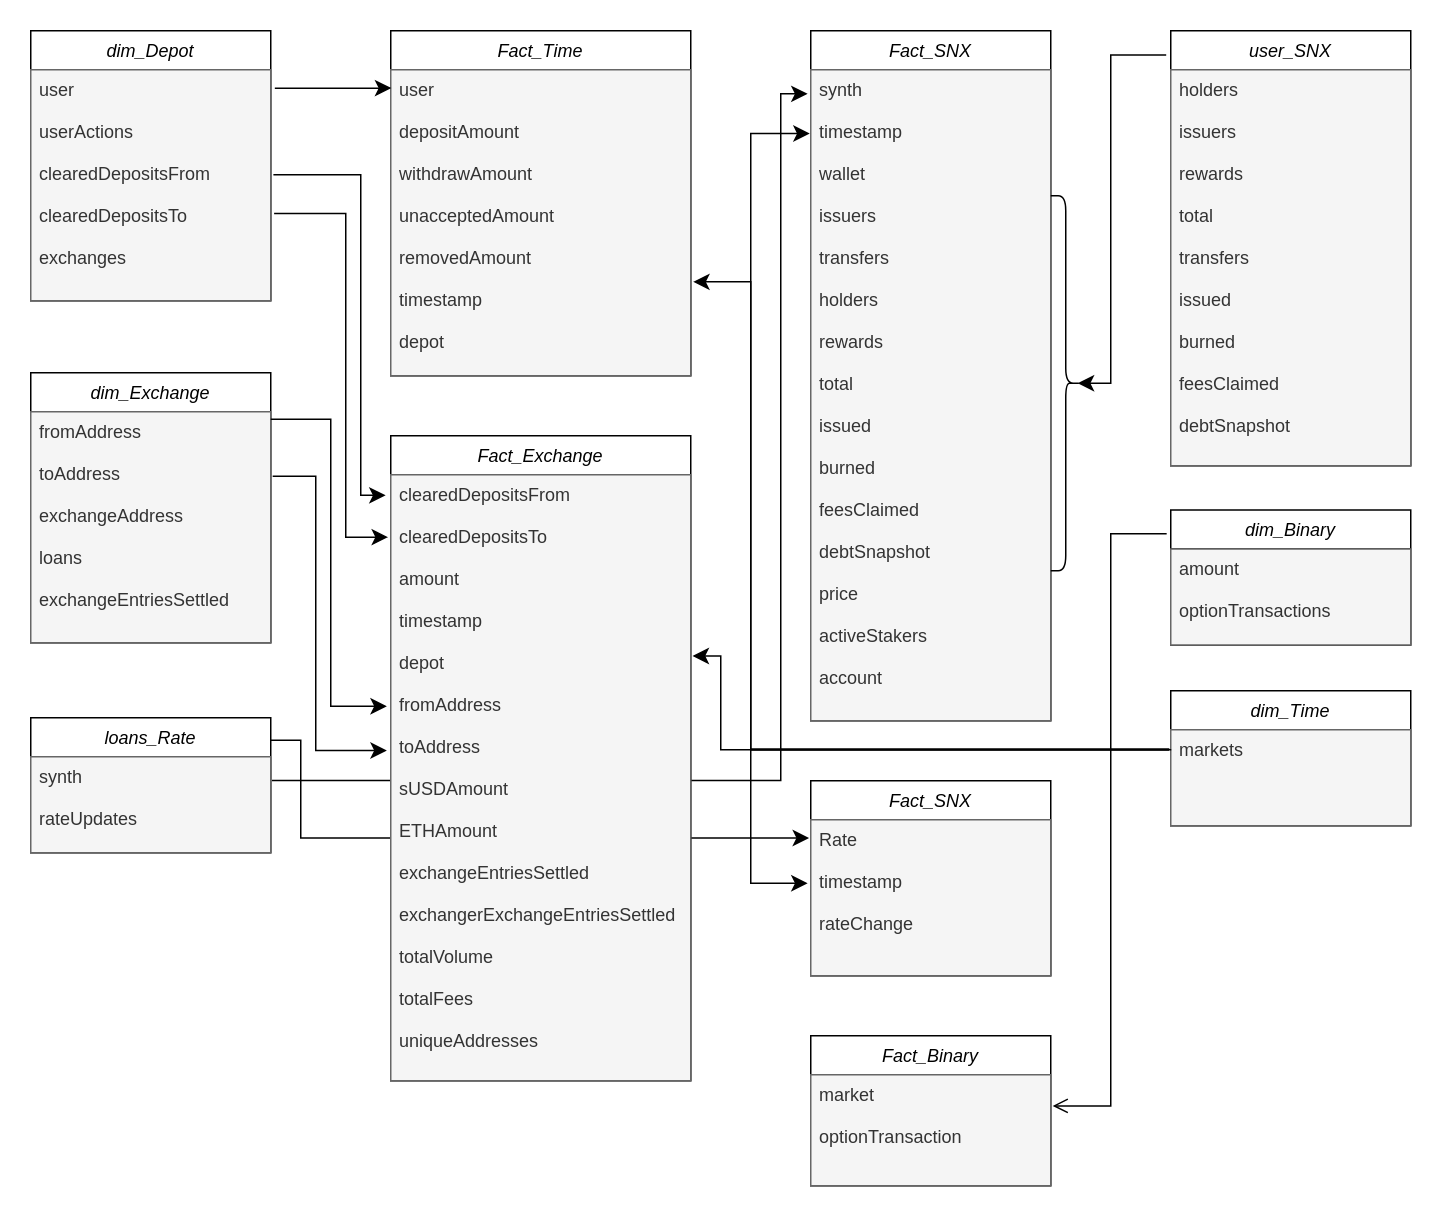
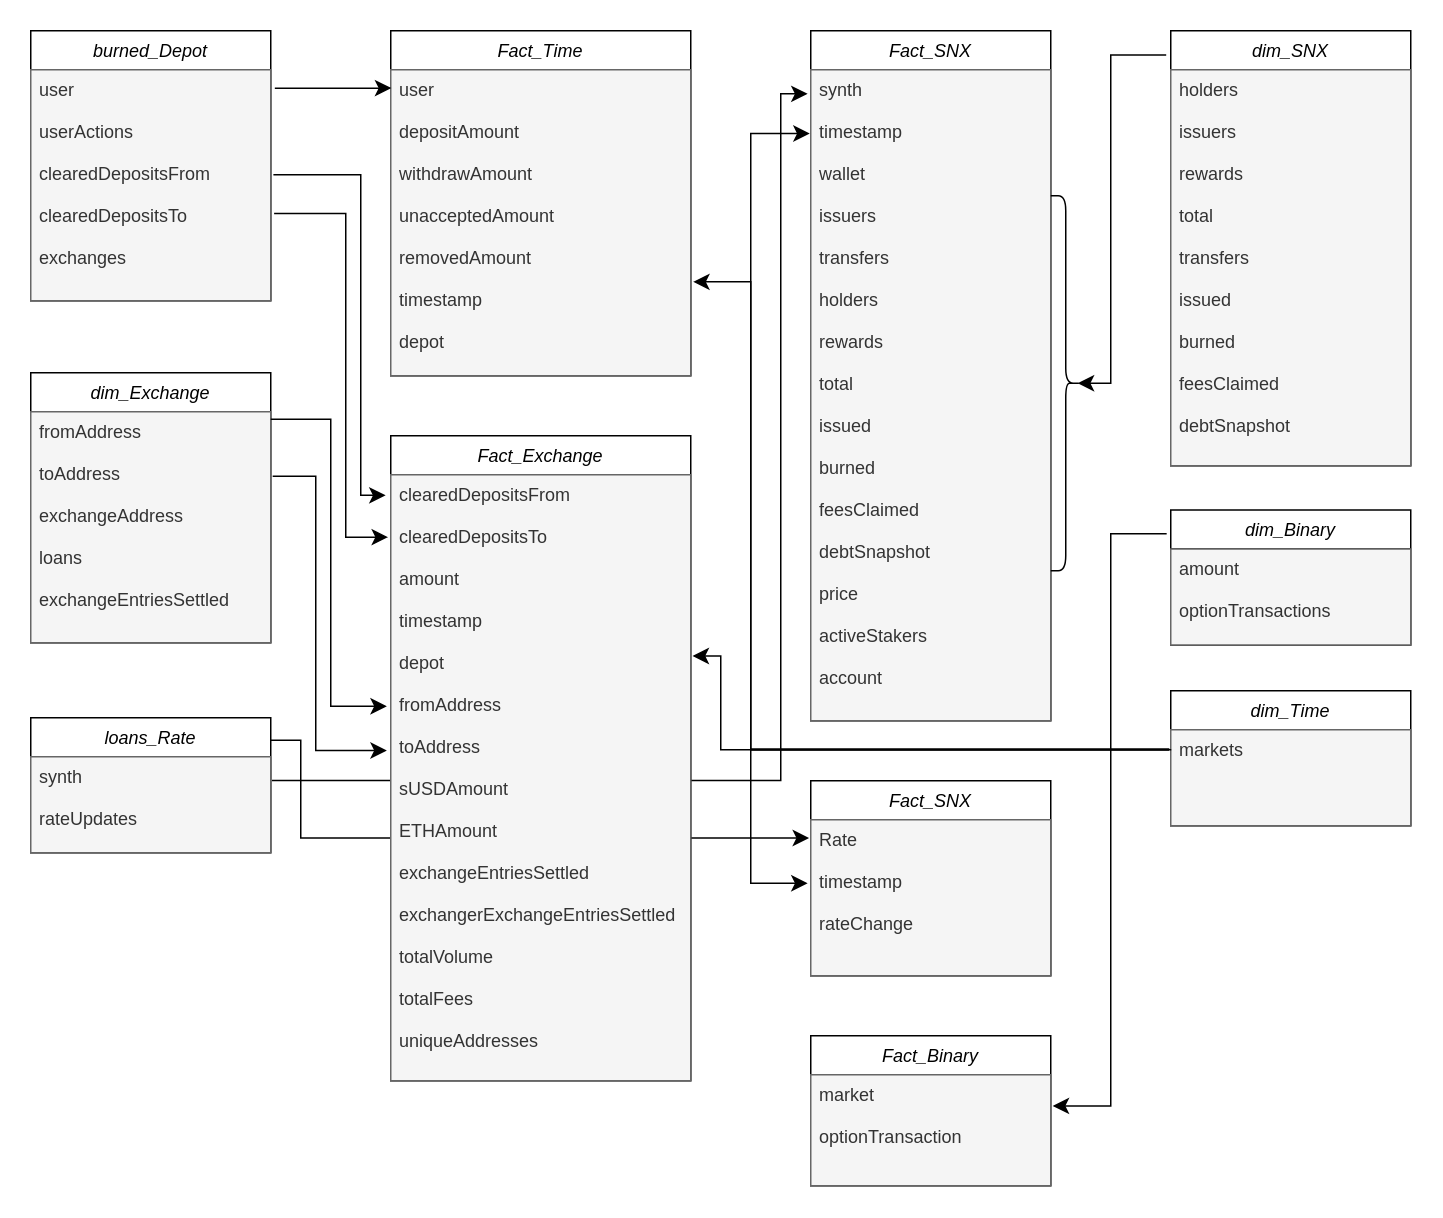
node "dim_Depot": label "dim_Depot" -> "burned_Depot"
node "user_SNX": label "user_SNX" -> "dim_SNX"
edge "dim_Binary" -> "market optionTransaction": arrowhead open -> classic
